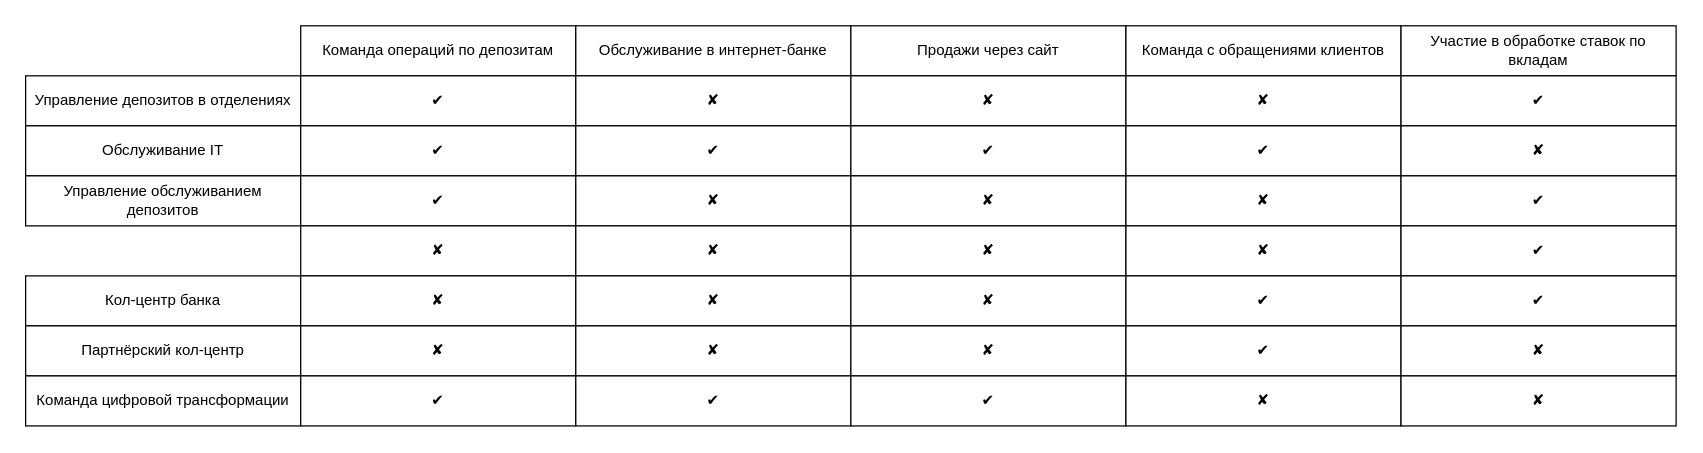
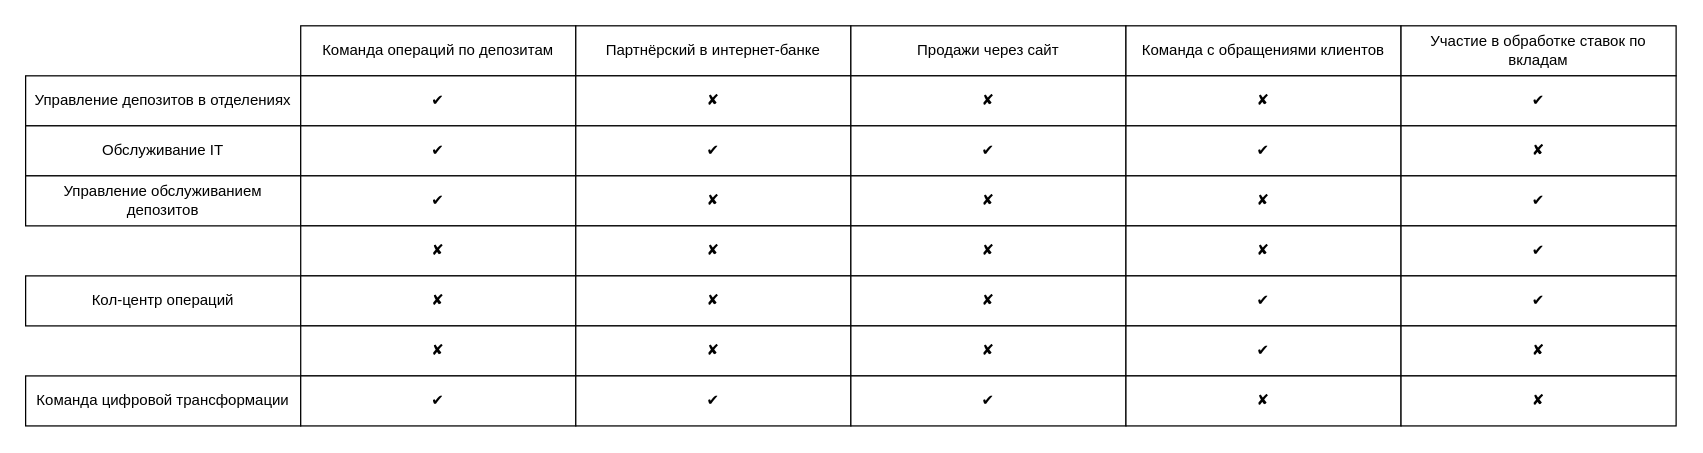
node "Обслуживание в интернет-банке": label "Обслуживание в интернет-банке" -> "Партнёрский в интернет-банке"
node "Кол-центр банка": label "Кол-центр банка" -> "Кол-центр операций"
node "Партнёрский кол-центр": removed
